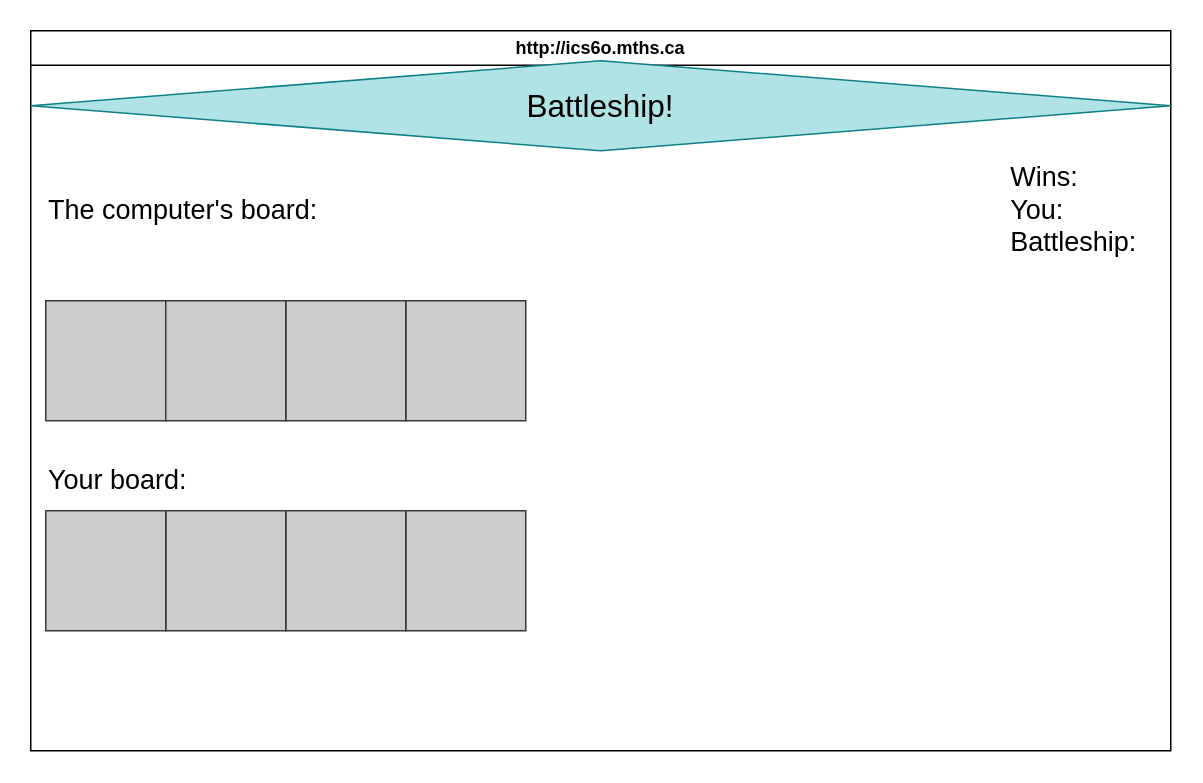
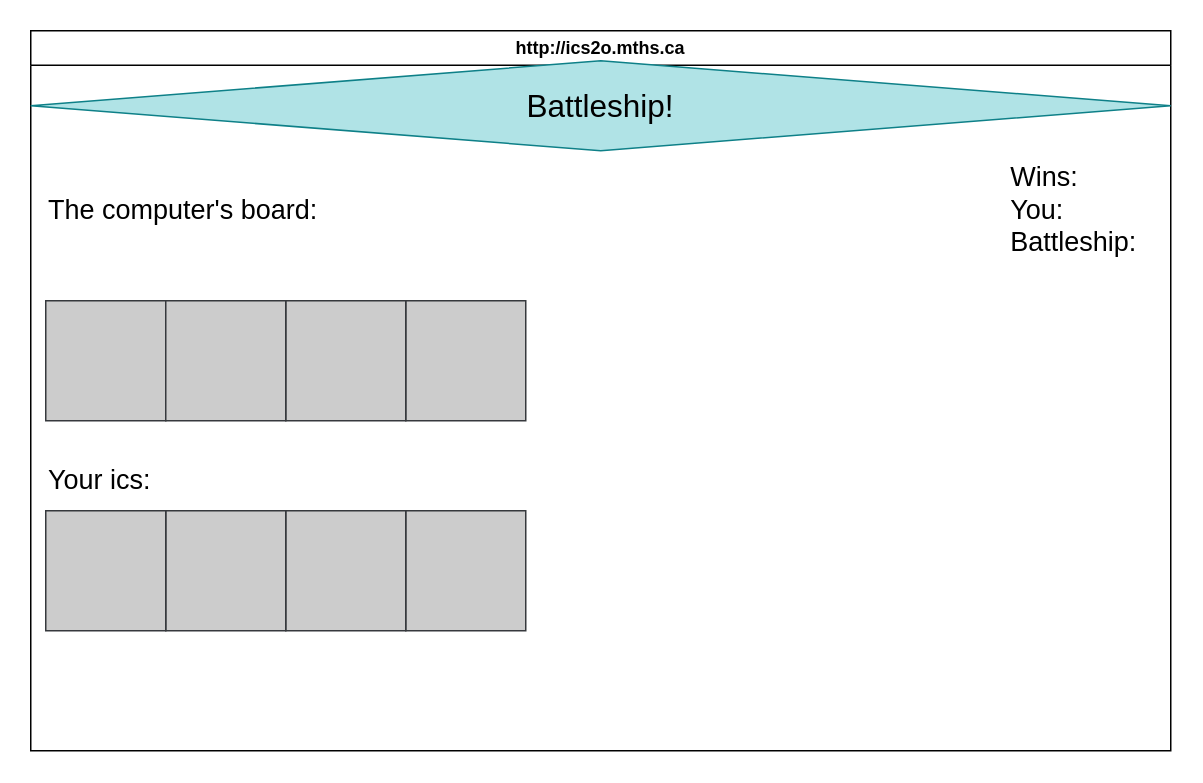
node "http://ics6o.mths.ca": label "http://ics6o.mths.ca" -> "http://ics2o.mths.ca"
node "Your board:": label "Your board:" -> "Your ics:"
